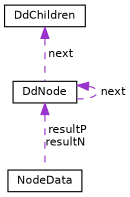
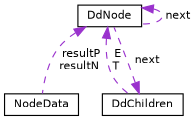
edge "DdChildren" -> "DdNode": added, label "E T"
